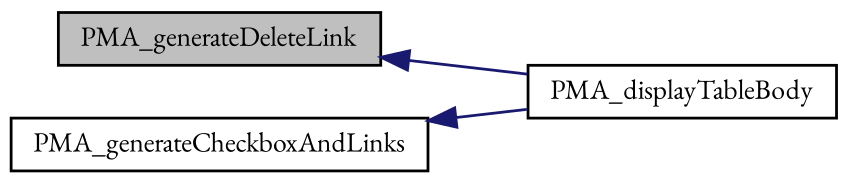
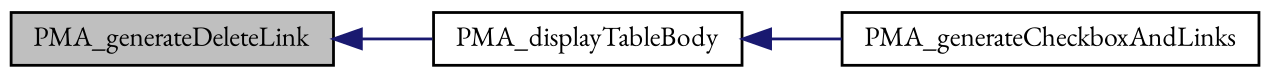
edge "PMA_displayTableBody" -> "PMA_generateCheckboxAndLinks": reversed
